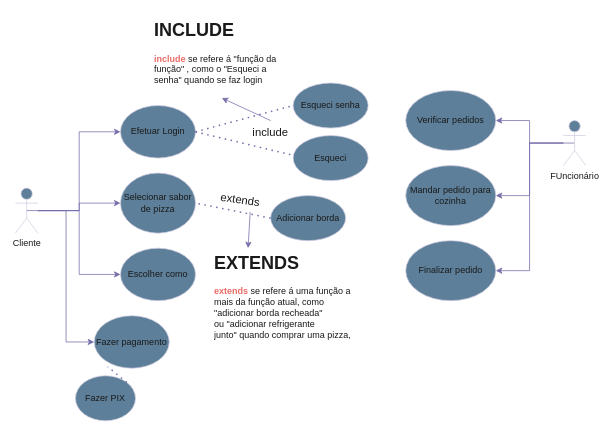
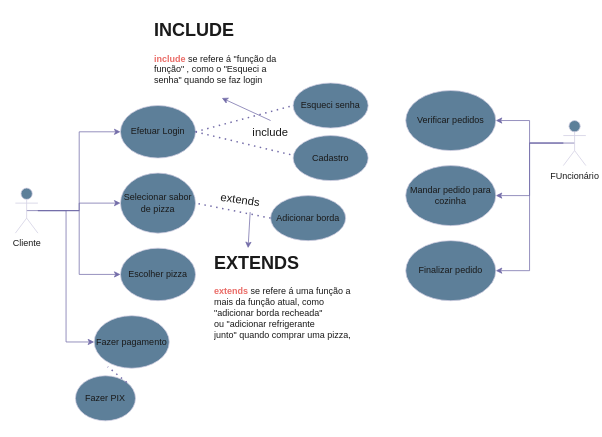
node "Esqueci": label "Esqueci" -> "Cadastro"
node "Escolher como": label "Escolher como" -> "Escolher pizza"
